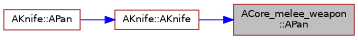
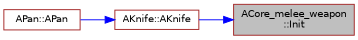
node "AKnife::APan": label "AKnife::APan" -> "APan::APan"
node "ACore_melee_weapon ::APan": label "ACore_melee_weapon ::APan" -> "ACore_melee_weapon ::Init"
